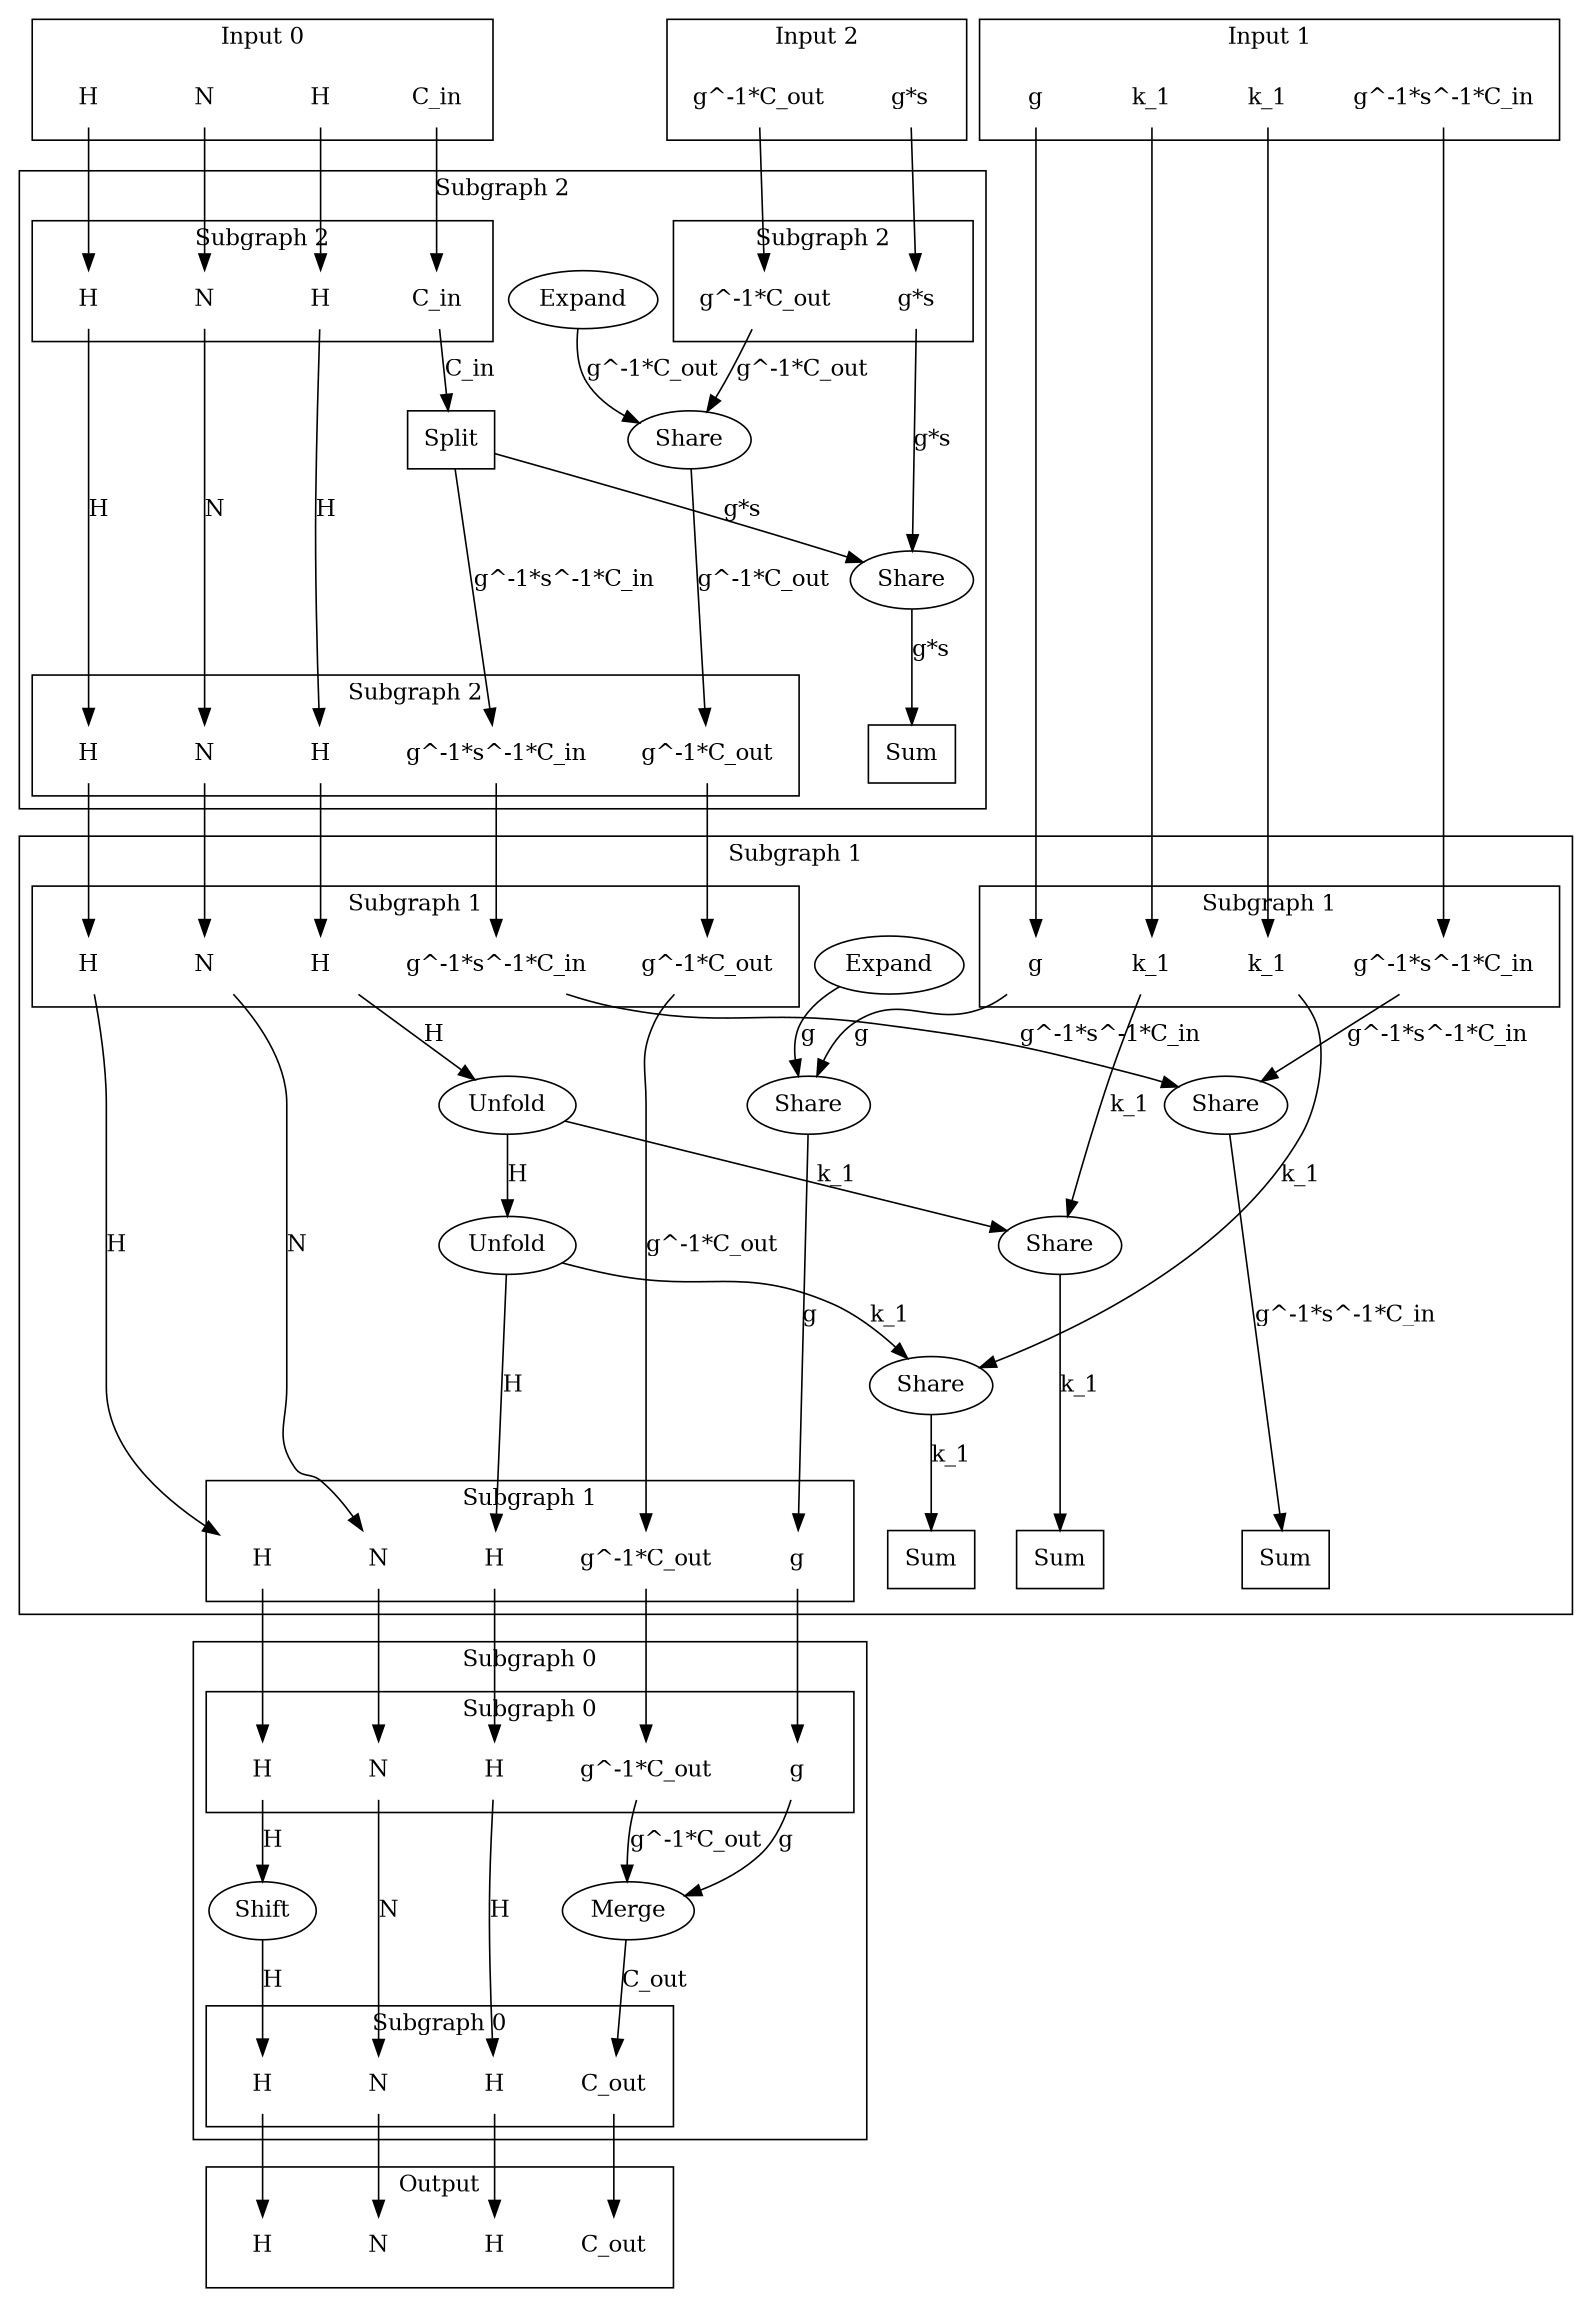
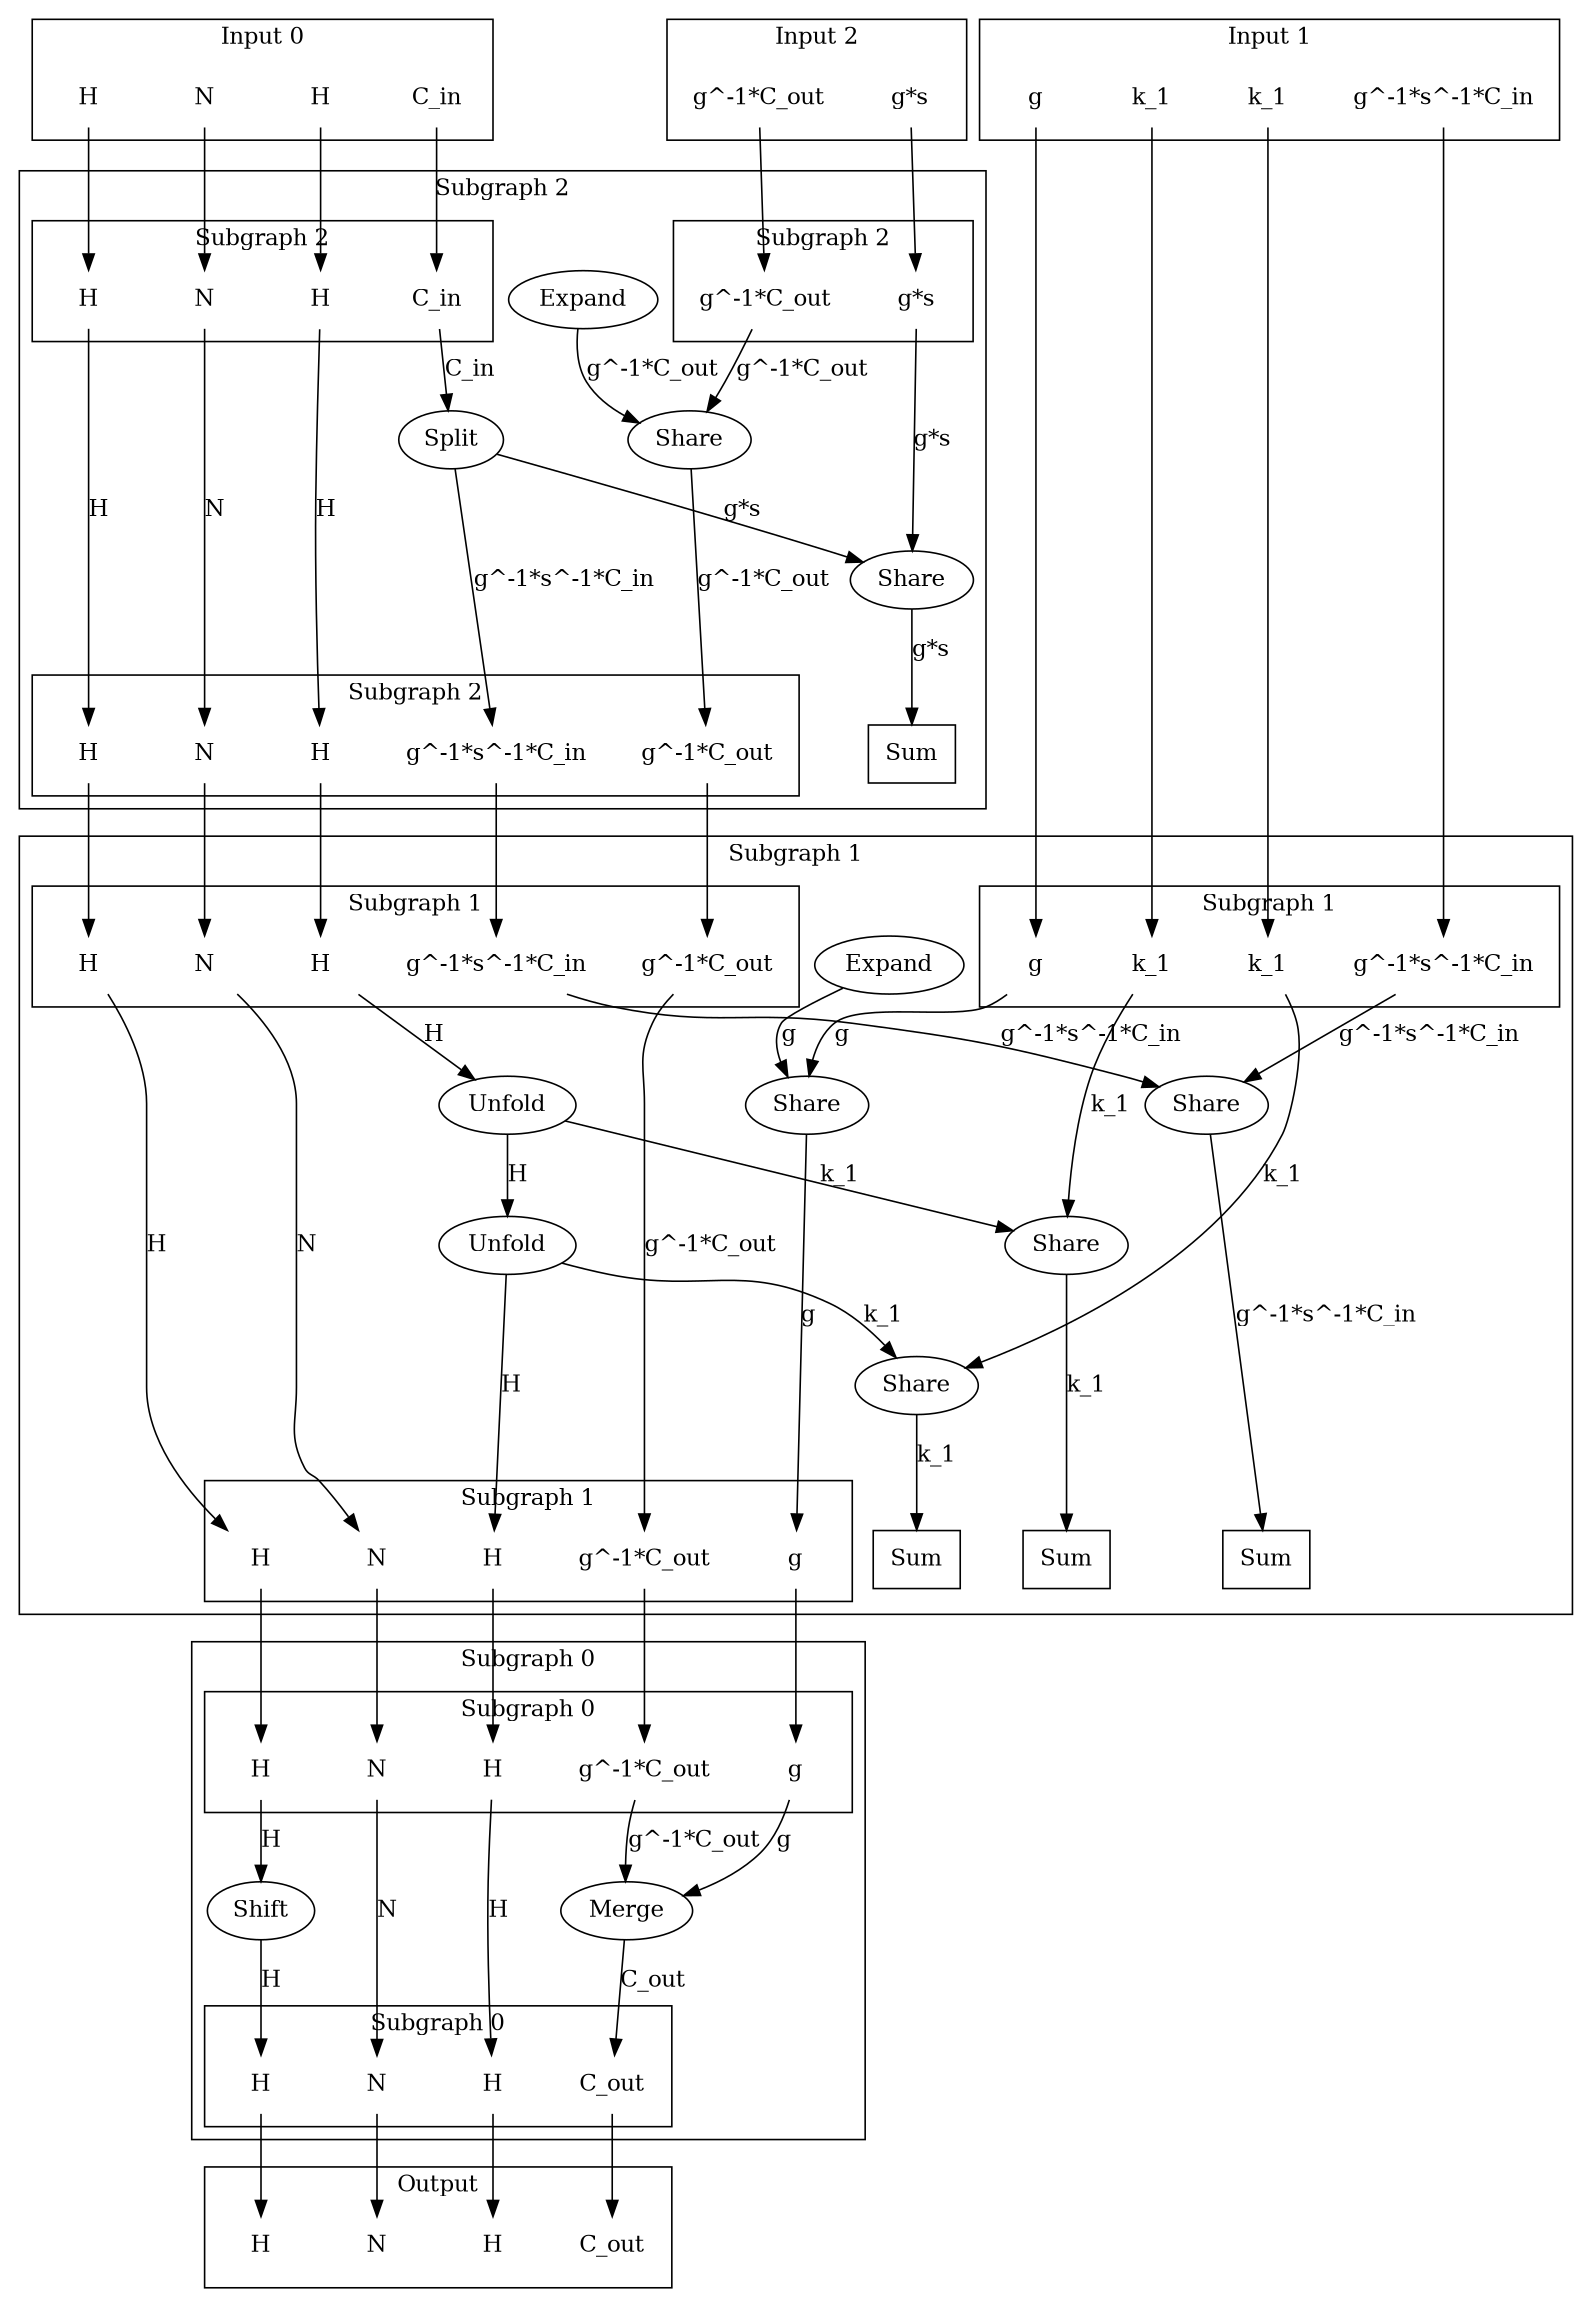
node "Split": shape box -> ellipse
